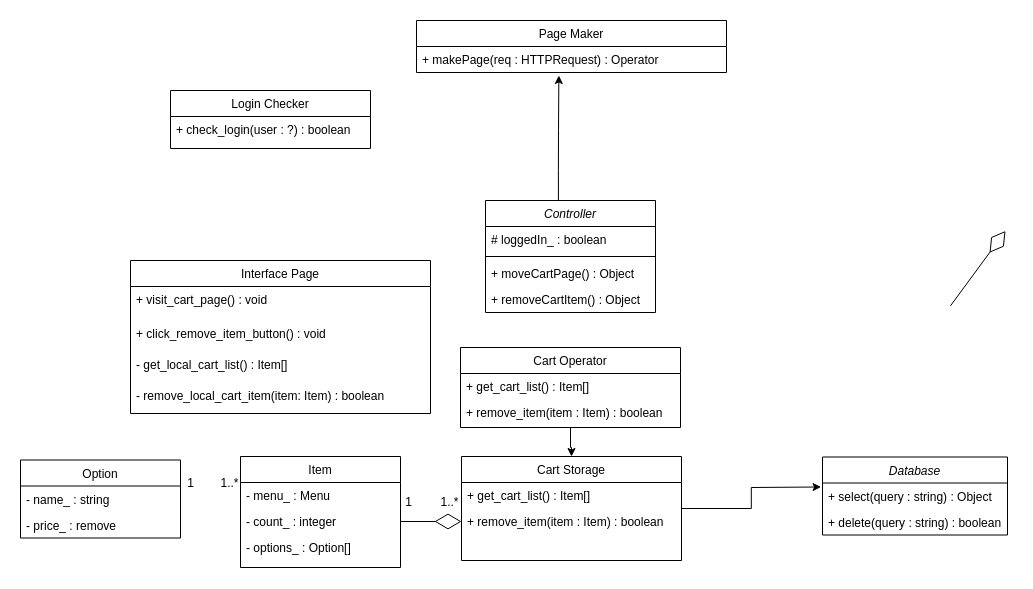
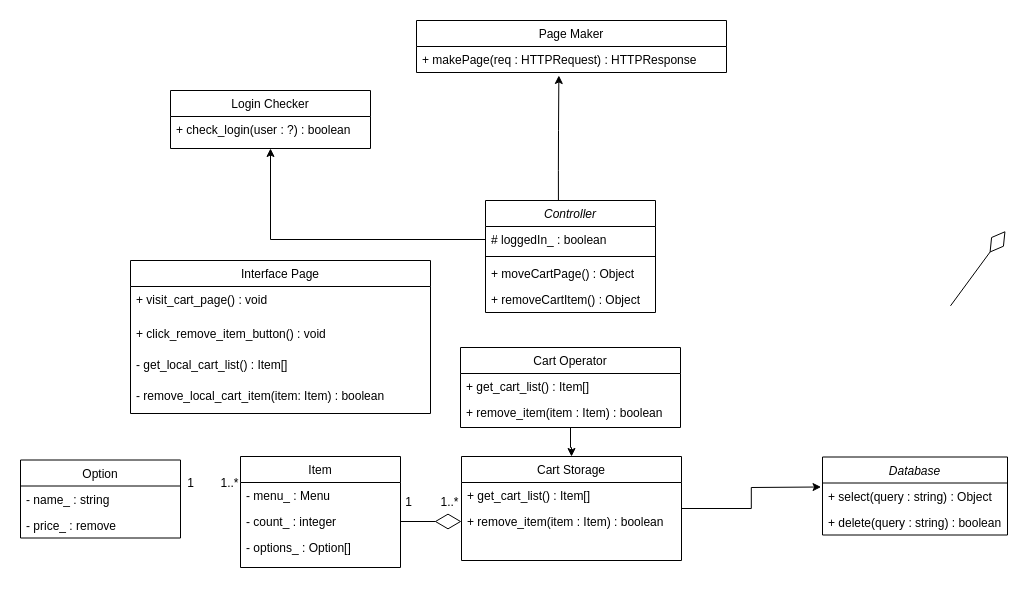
node "+ makePage(req : HTTPRequest) : Operator": label "+ makePage(req : HTTPRequest) : Operator" -> "+ makePage(req : HTTPRequest) : HTTPResponse"
edge "# loggedIn_ : boolean" -> "Login Checker": added
